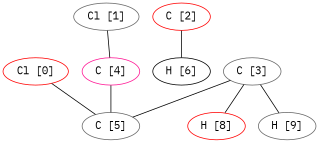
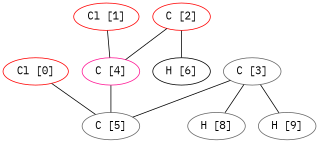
node "Cl [1]": color gray40 -> red
edge "C [2]" -- "C [4]": added
node "H [8]": color red -> gray40
